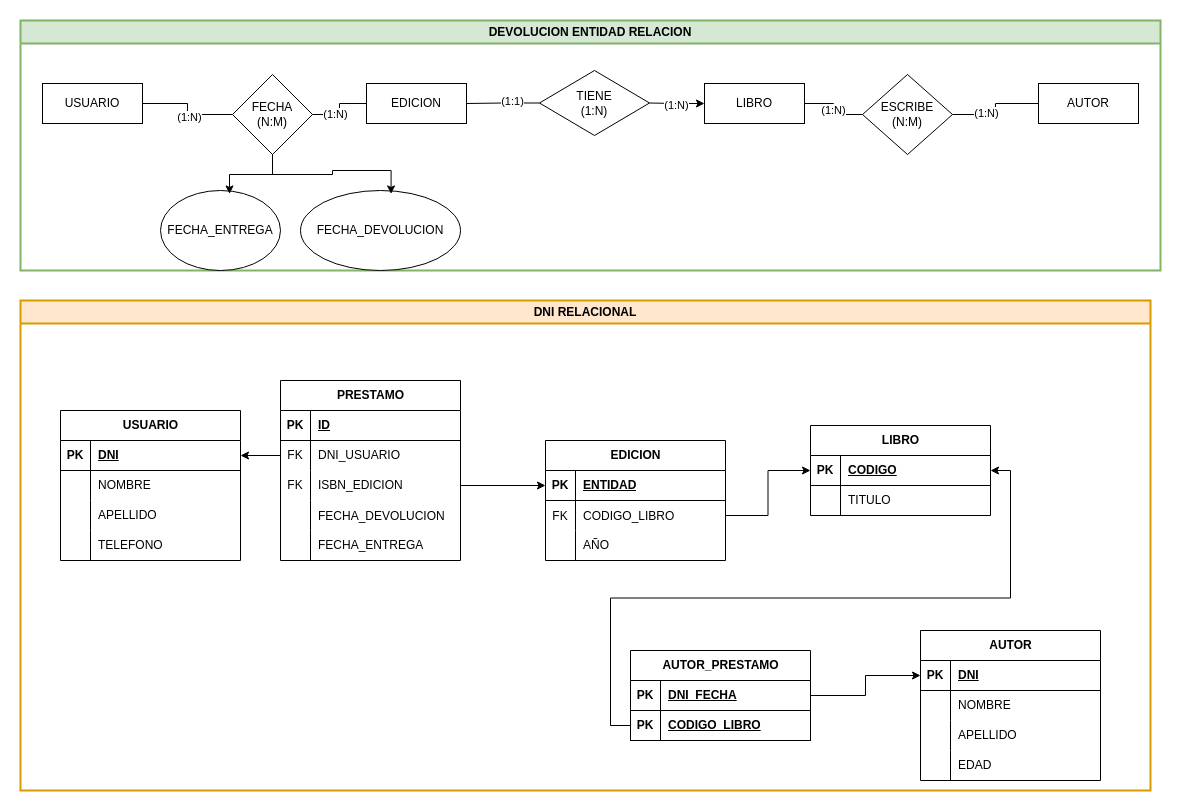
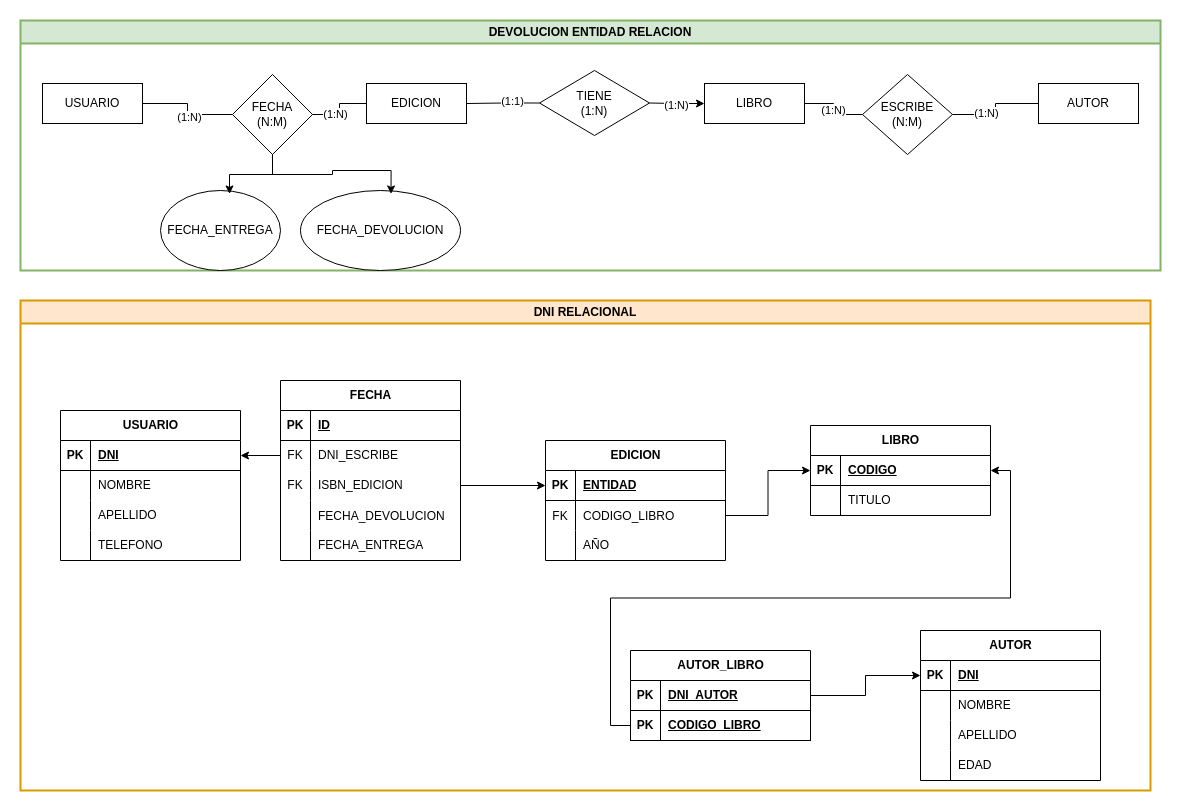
node "PRESTAMO": label "PRESTAMO" -> "FECHA"
node "DNI_USUARIO": label "DNI_USUARIO" -> "DNI_ESCRIBE"
node "AUTOR_PRESTAMO": label "AUTOR_PRESTAMO" -> "AUTOR_LIBRO"
node "DNI_FECHA": label "DNI_FECHA" -> "DNI_AUTOR"
